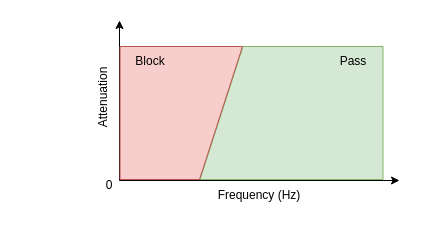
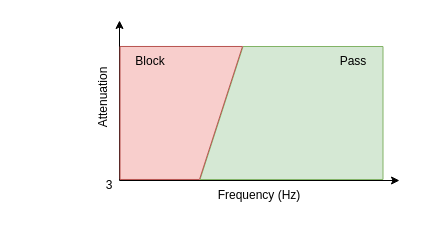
node "0": label "0" -> "3"
